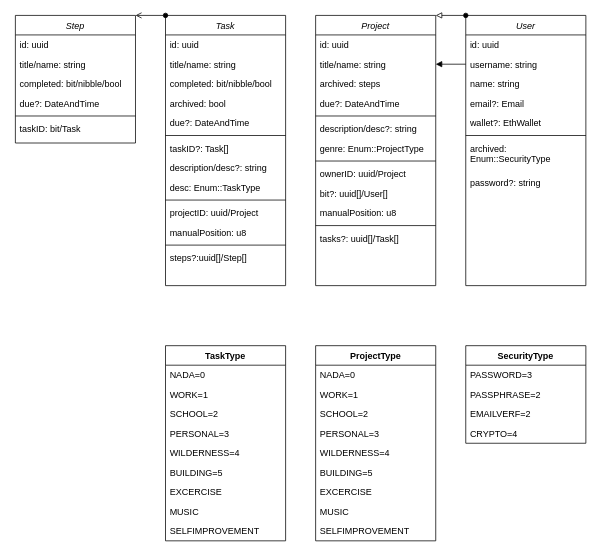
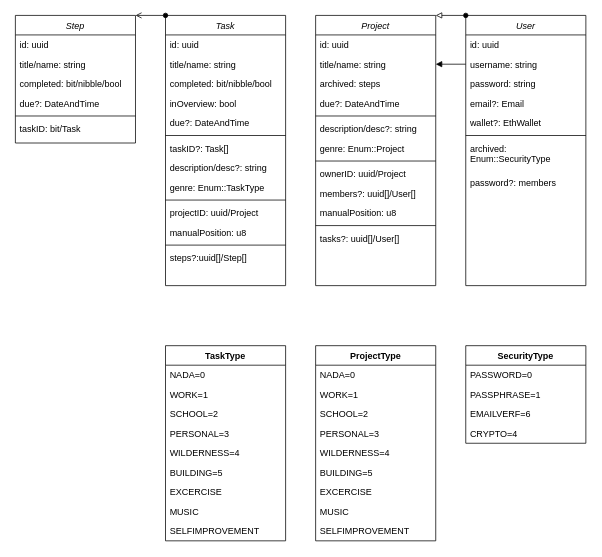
node "name: string": label "name: string" -> "password: string"
node "archived: bool": label "archived: bool" -> "inOverview: bool"
node "genre: Enum::ProjectType": label "genre: Enum::ProjectType" -> "genre: Enum::Project"
node "password?: string": label "password?: string" -> "password?: members"
node "desc: Enum::TaskType": label "desc: Enum::TaskType" -> "genre: Enum::TaskType"
node "bit?: uuid[]/User[]": label "bit?: uuid[]/User[]" -> "members?: uuid[]/User[]"
node "tasks?: uuid[]/Task[]": label "tasks?: uuid[]/Task[]" -> "tasks?: uuid[]/User[]"
node "PASSWORD=3": label "PASSWORD=3" -> "PASSWORD=0"
node "PASSPHRASE=2": label "PASSPHRASE=2" -> "PASSPHRASE=1"
node "EMAILVERF=2": label "EMAILVERF=2" -> "EMAILVERF=6"
